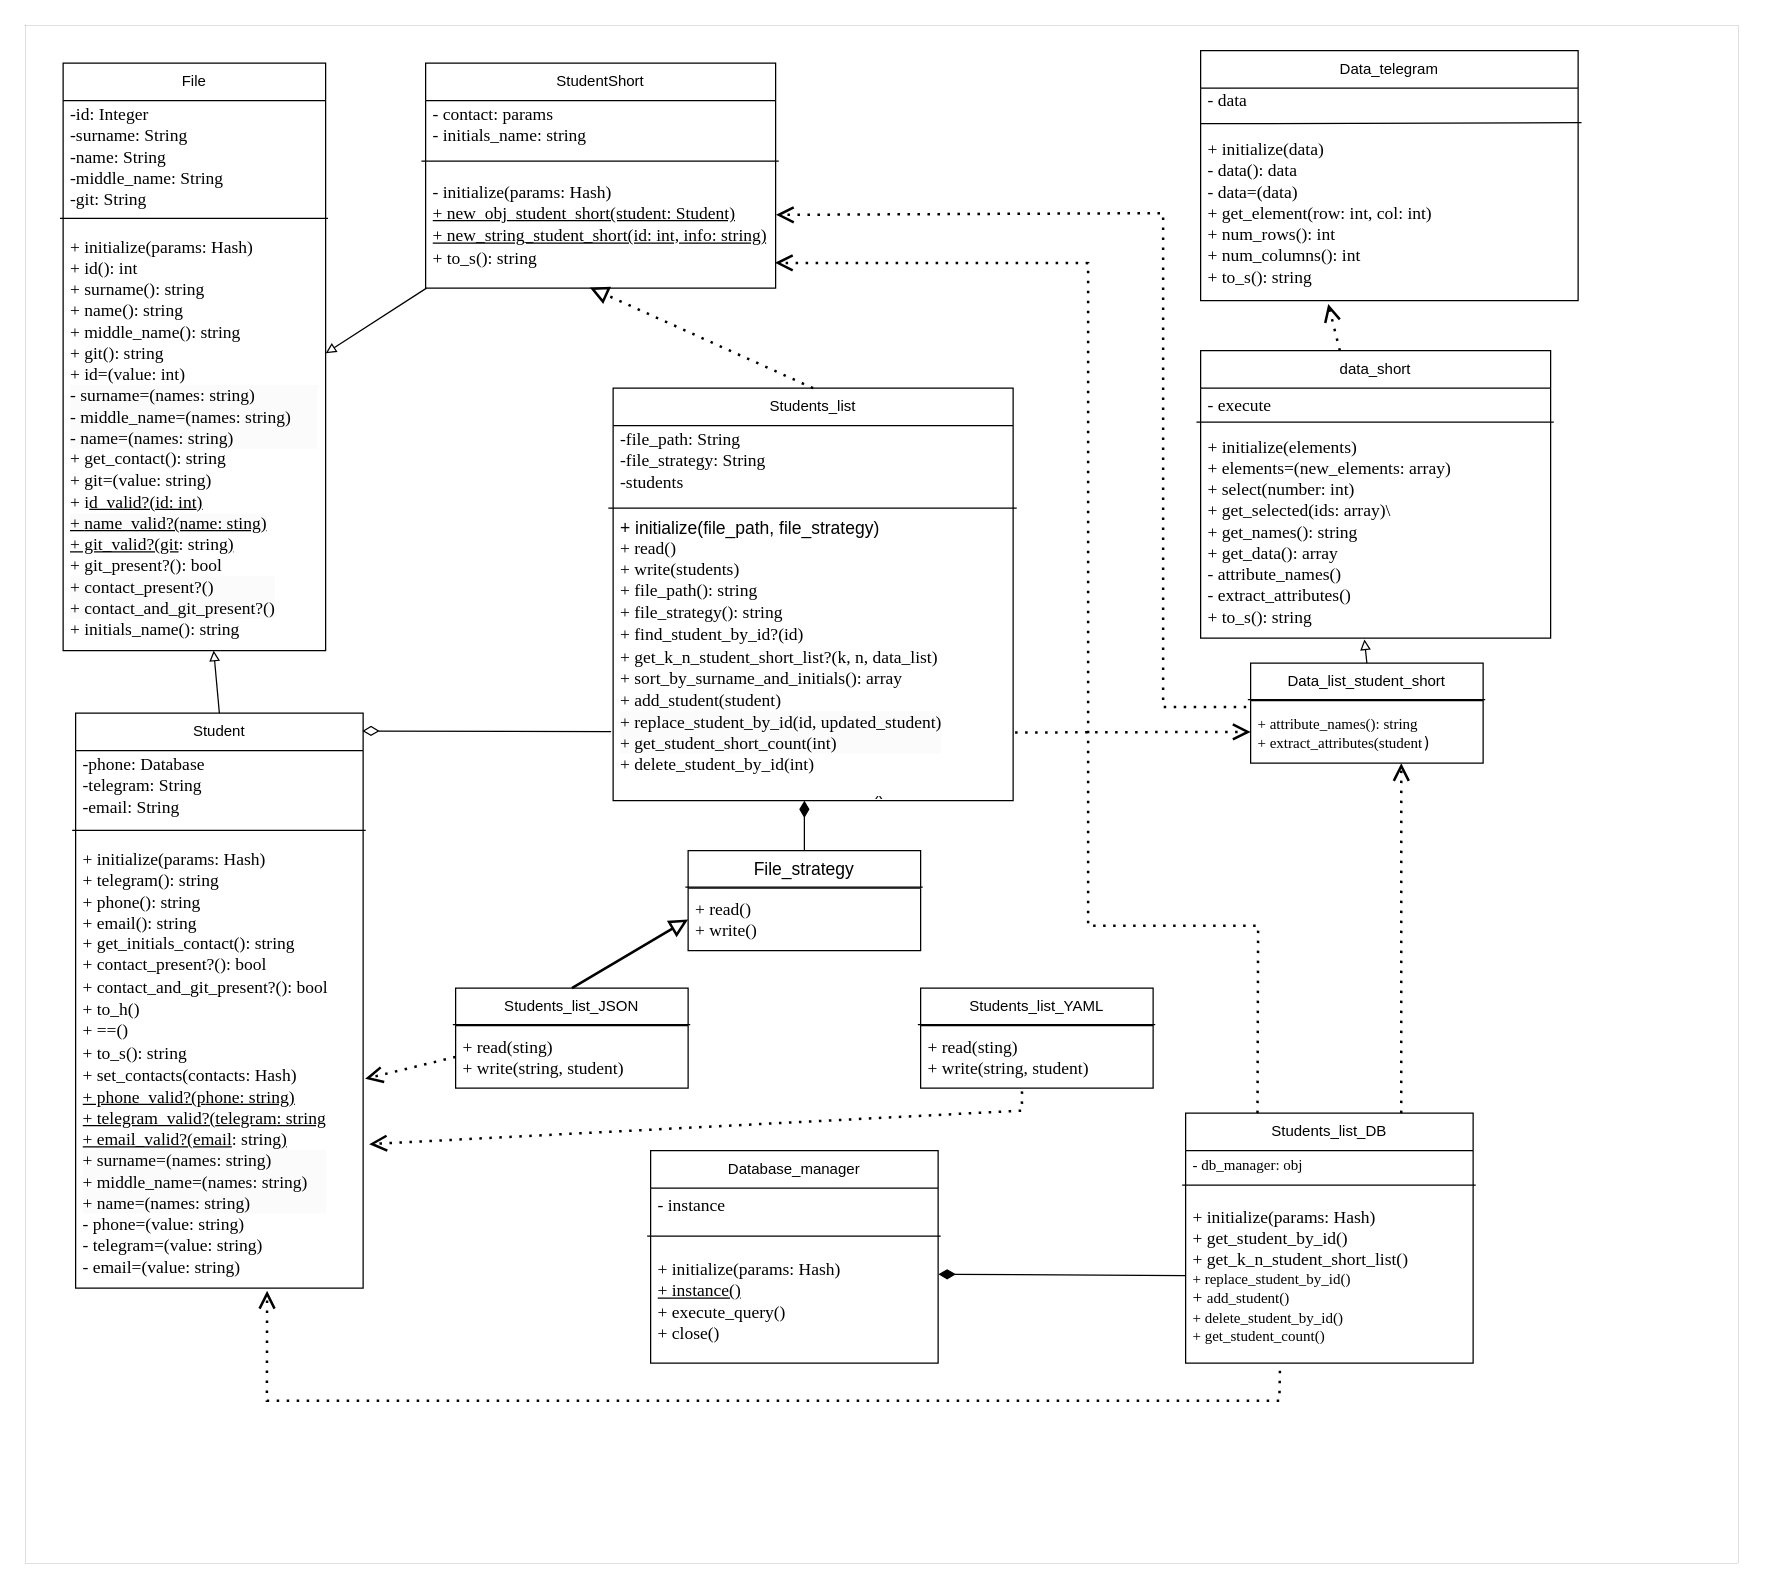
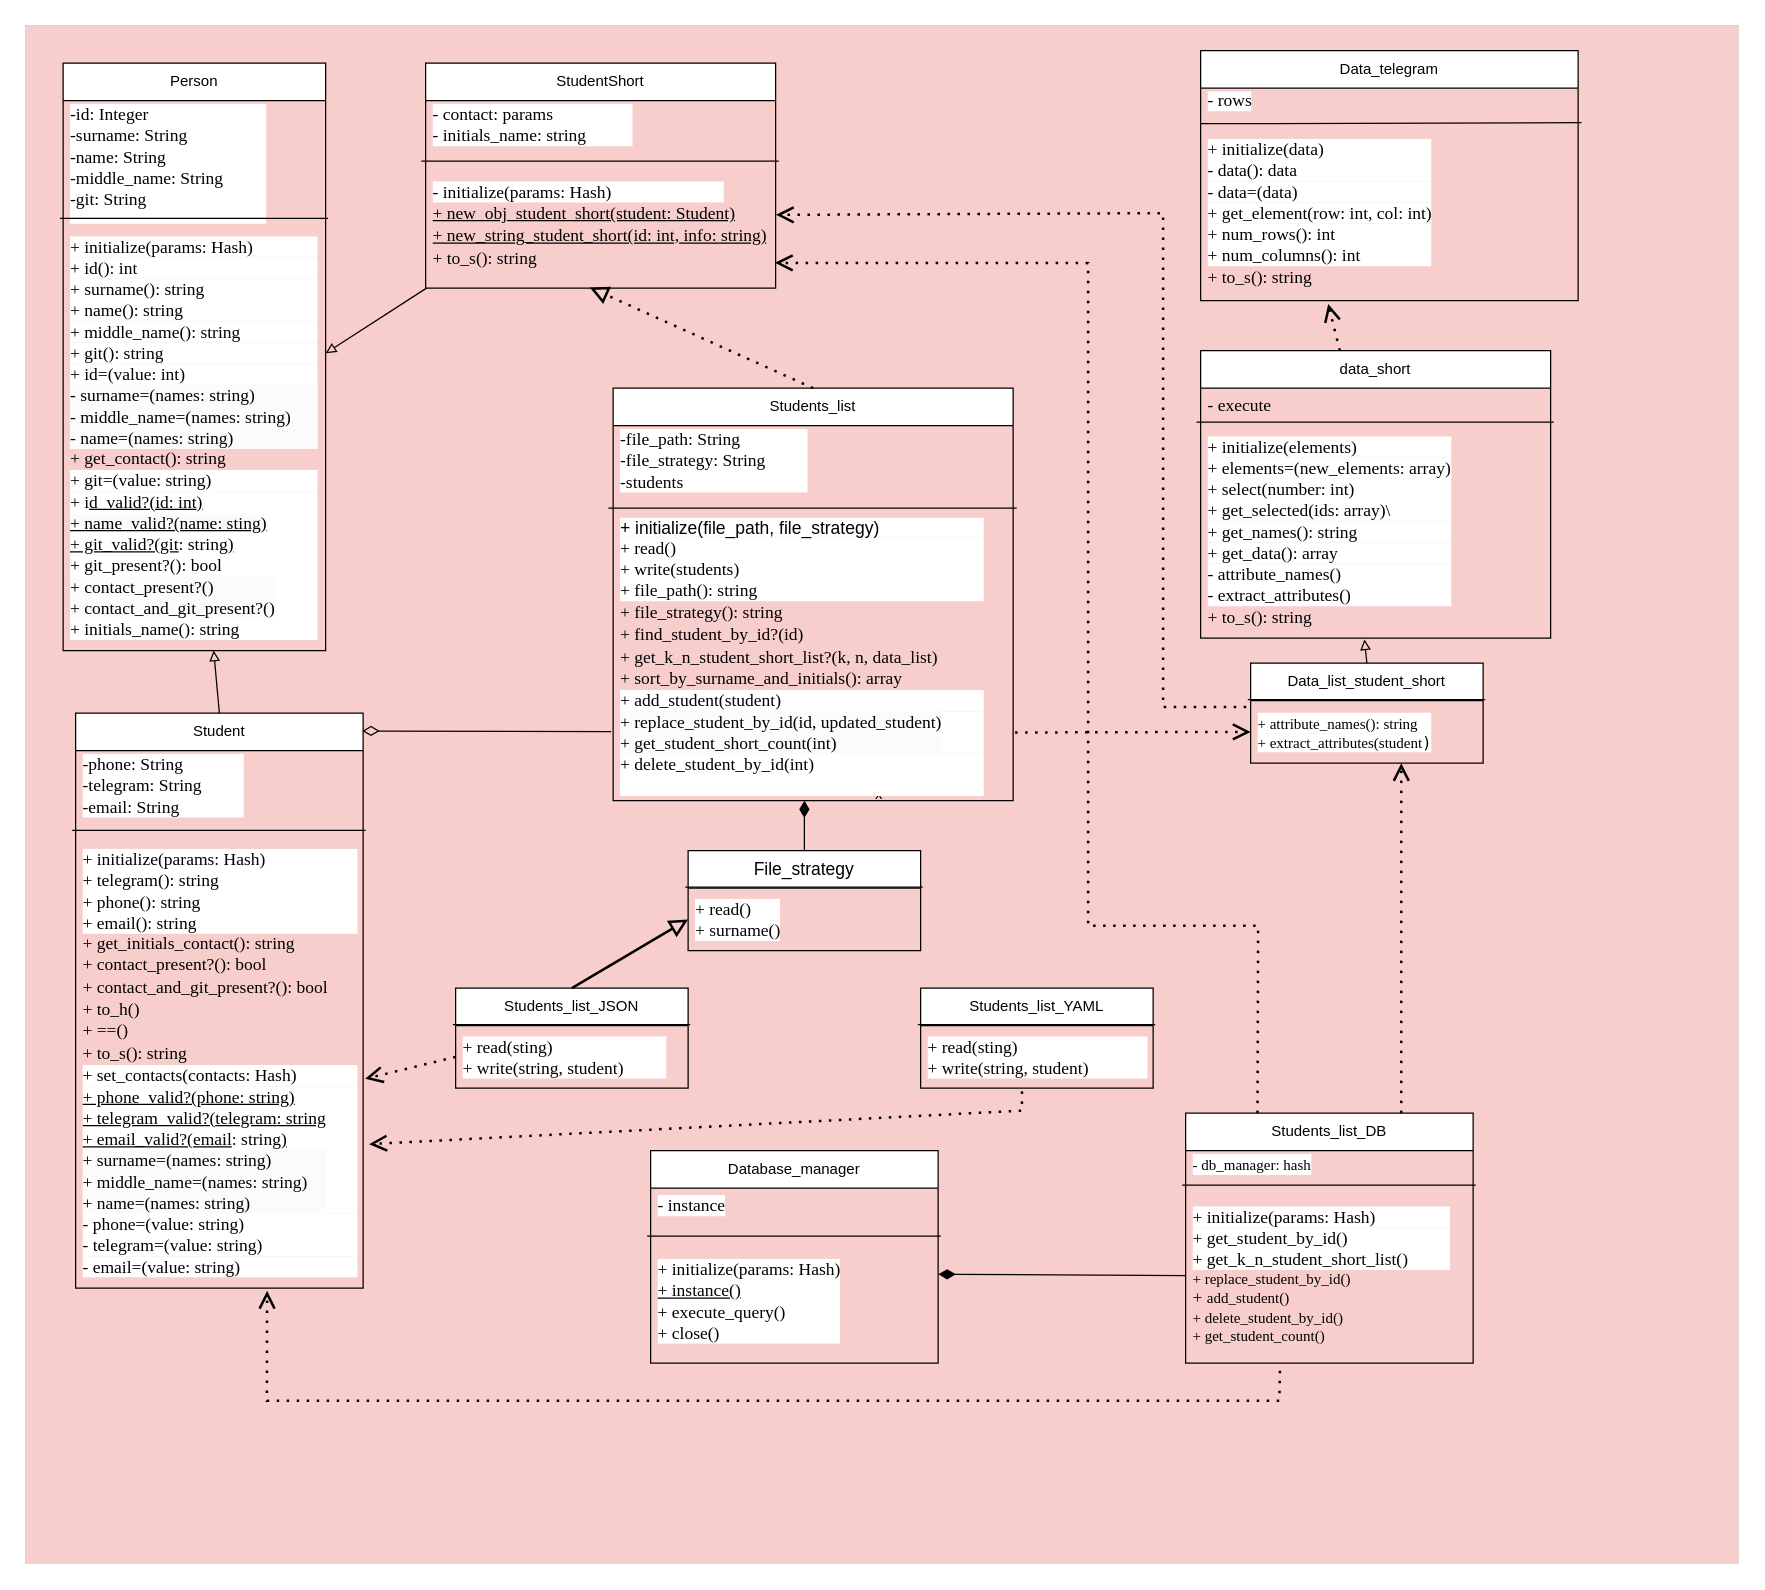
node "File": label "File" -> "Person"
node "- data": label "- data" -> "- rows"
node "-phone: Database -telegram: String-email: String": label "-phone: Database -telegram: String-email: String" -> "-phone: String -telegram: String-email: String"
node "x`": fillcolor #ffffff -> #f8cecc
node "+ read()+ write()": label "+ read()+ write()" -> "+ read()+ surname()"
node "- db_manager: obj": label "- db_manager: obj" -> "- db_manager: hash"
